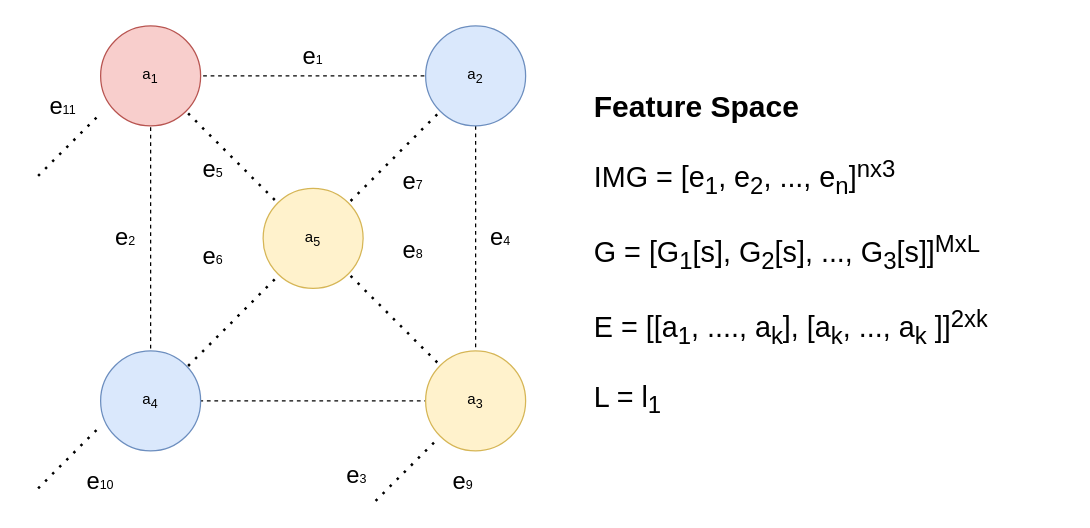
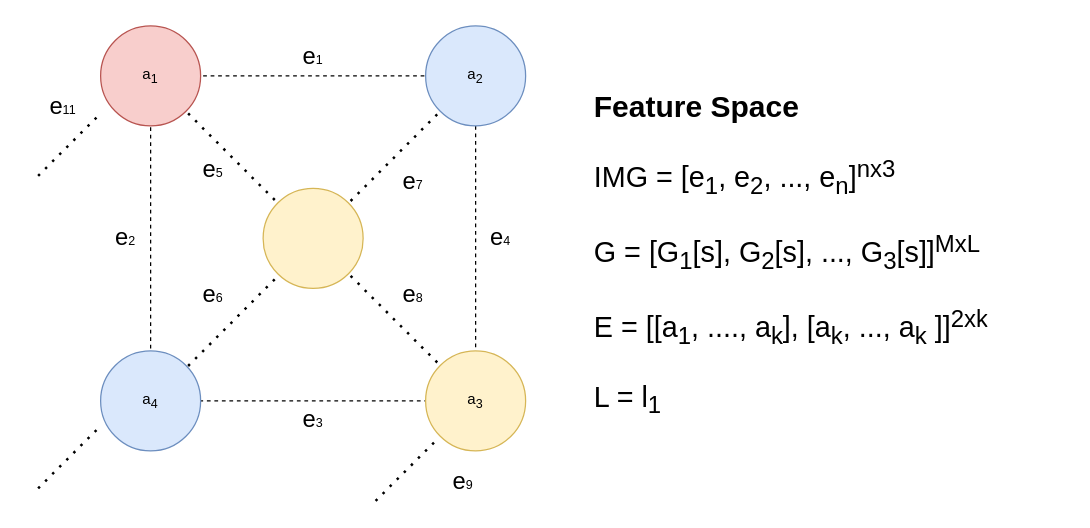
node "a5": removed
node "e8": moved (413, 251) -> (413, 294)
node "e6": moved (213, 257) -> (213, 294)
node "e3": moved (357, 476) -> (313, 419)
node "e10": removed
